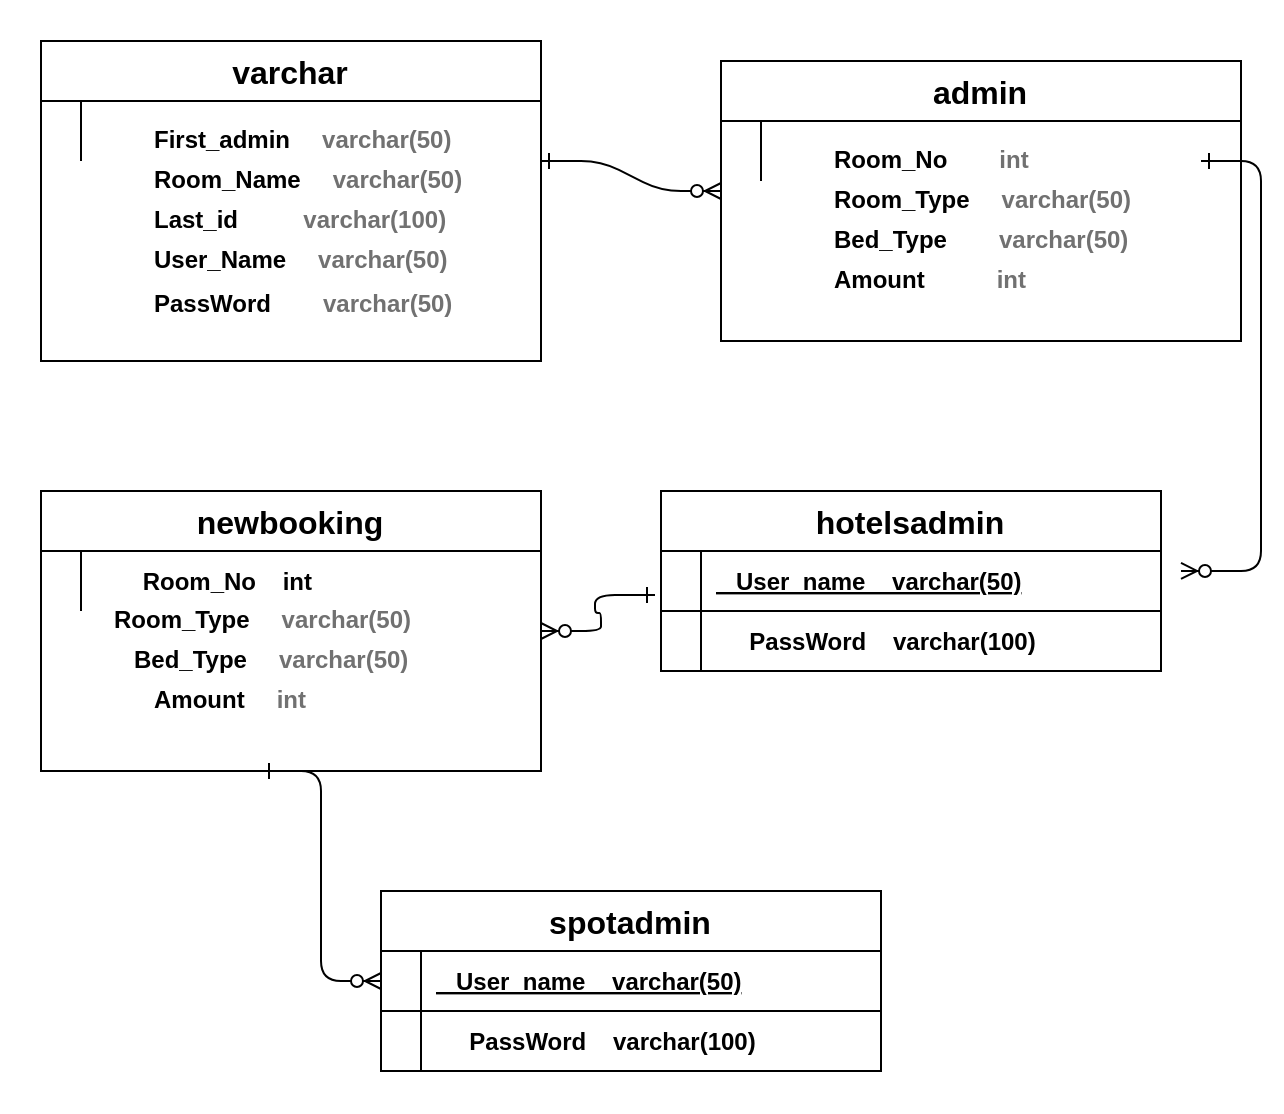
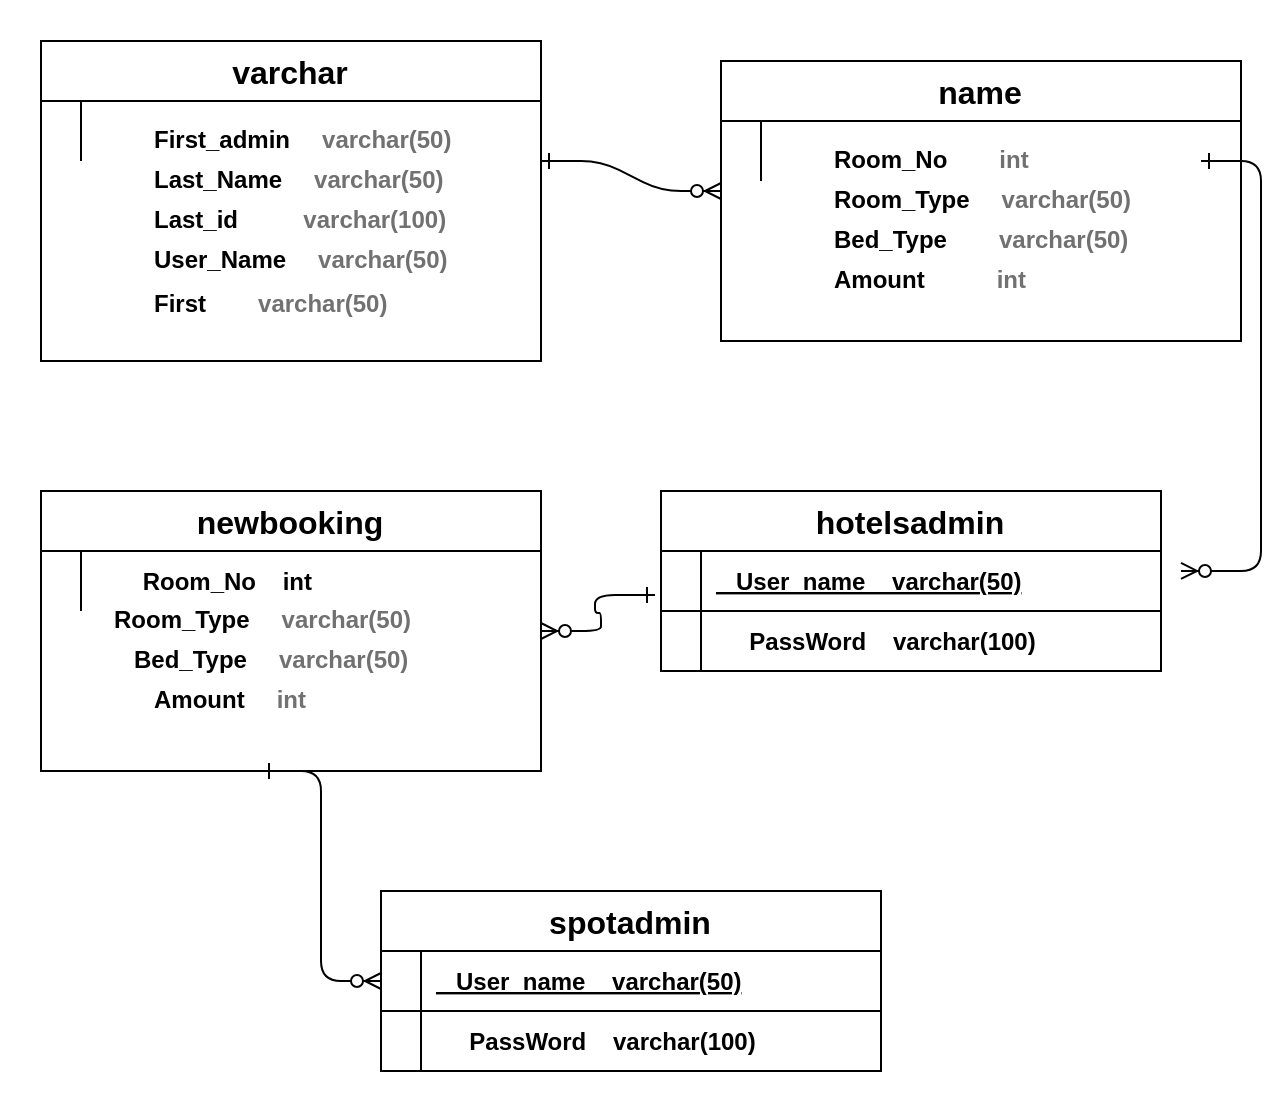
node "admin": label "admin" -> "name"
node "Room_Name varchar(50)": label "Room_Name varchar(50)" -> "Last_Name varchar(50)"
node "PassWord varchar(50)": label "PassWord varchar(50)" -> "First varchar(50)"
